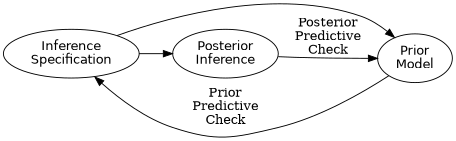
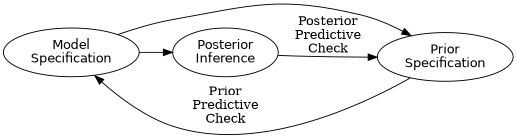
node "Inference Specification": label "Inference Specification" -> "Model Specification"
node "Prior Model": label "Prior Model" -> "Prior Specification"
